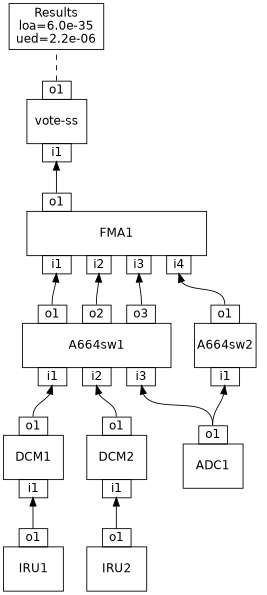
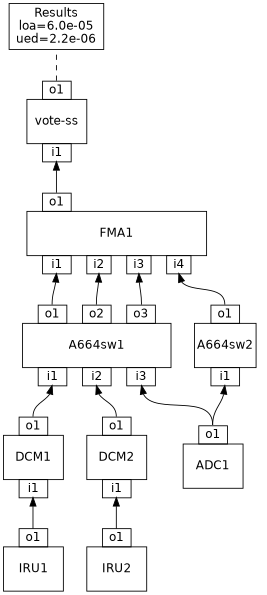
node "Results loa=6.0e-35 ued=2.2e-06": label "Results loa=6.0e-35 ued=2.2e-06" -> "Results loa=6.0e-05 ued=2.2e-06"
